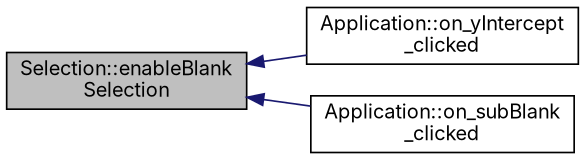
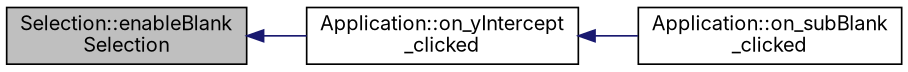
edge "Application::on_subBlank _clicked" -> "Selection::enableBlank Selection": now "Application::on_subBlank _clicked" -> "Application::on_yIntercept _clicked"
